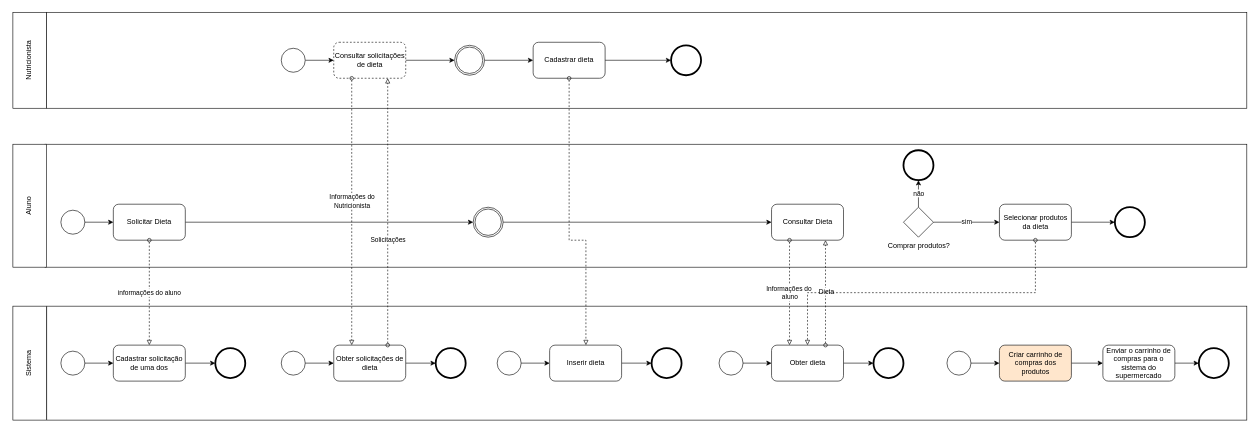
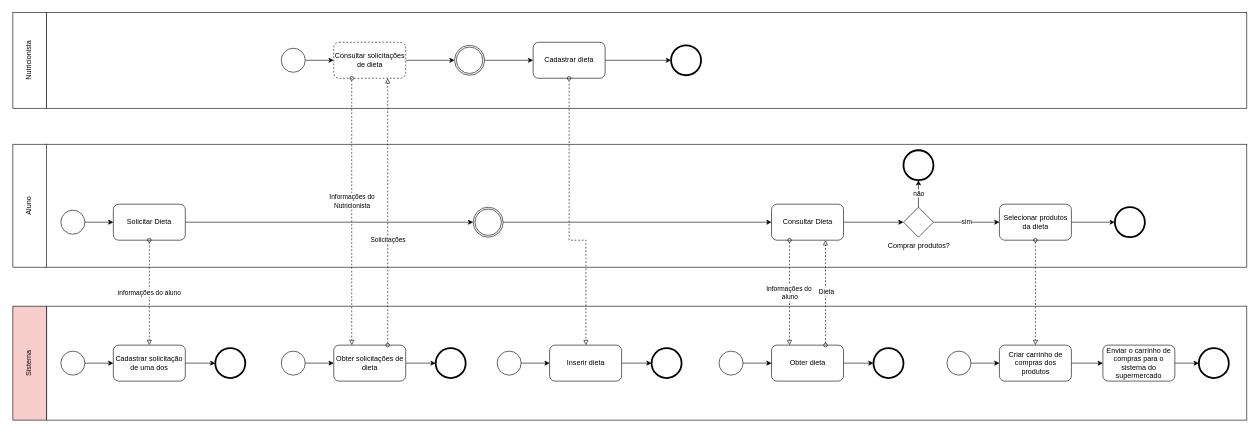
edge "Consultar Dieta" -> "Comprar produtos?": added
edge "Selecionar produtos da dieta" -- "Obter dieta": now "Selecionar produtos da dieta" -- "Criar carrinho de compras dos produtos"
node "Sistema": fillcolor #ffffff -> #f8cecc
node "Criar carrinho de compras dos produtos": fillcolor #ffe6cc -> #ffffff
